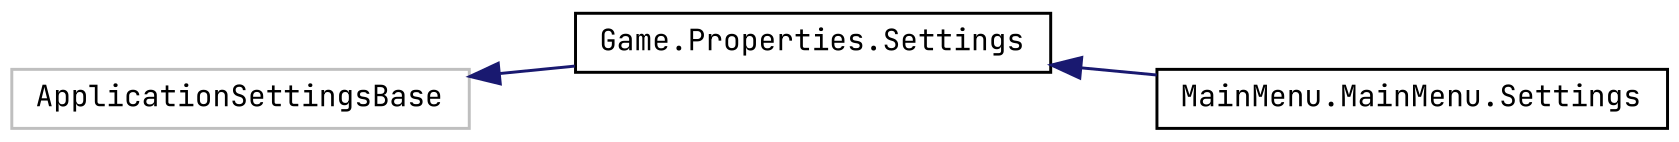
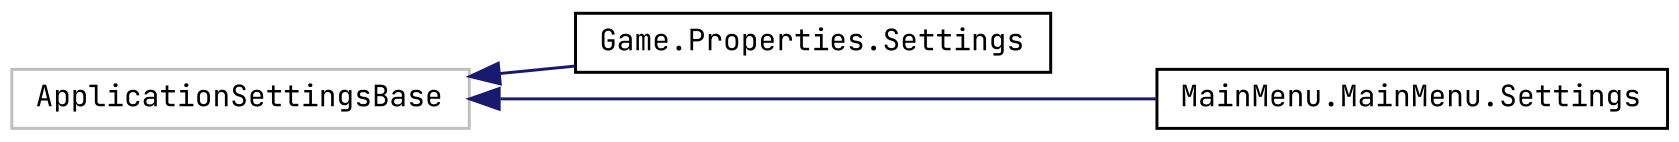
edge "MainMenu.MainMenu.Settings" -> "Game.Properties.Settings": now "MainMenu.MainMenu.Settings" -> "ApplicationSettingsBase"
